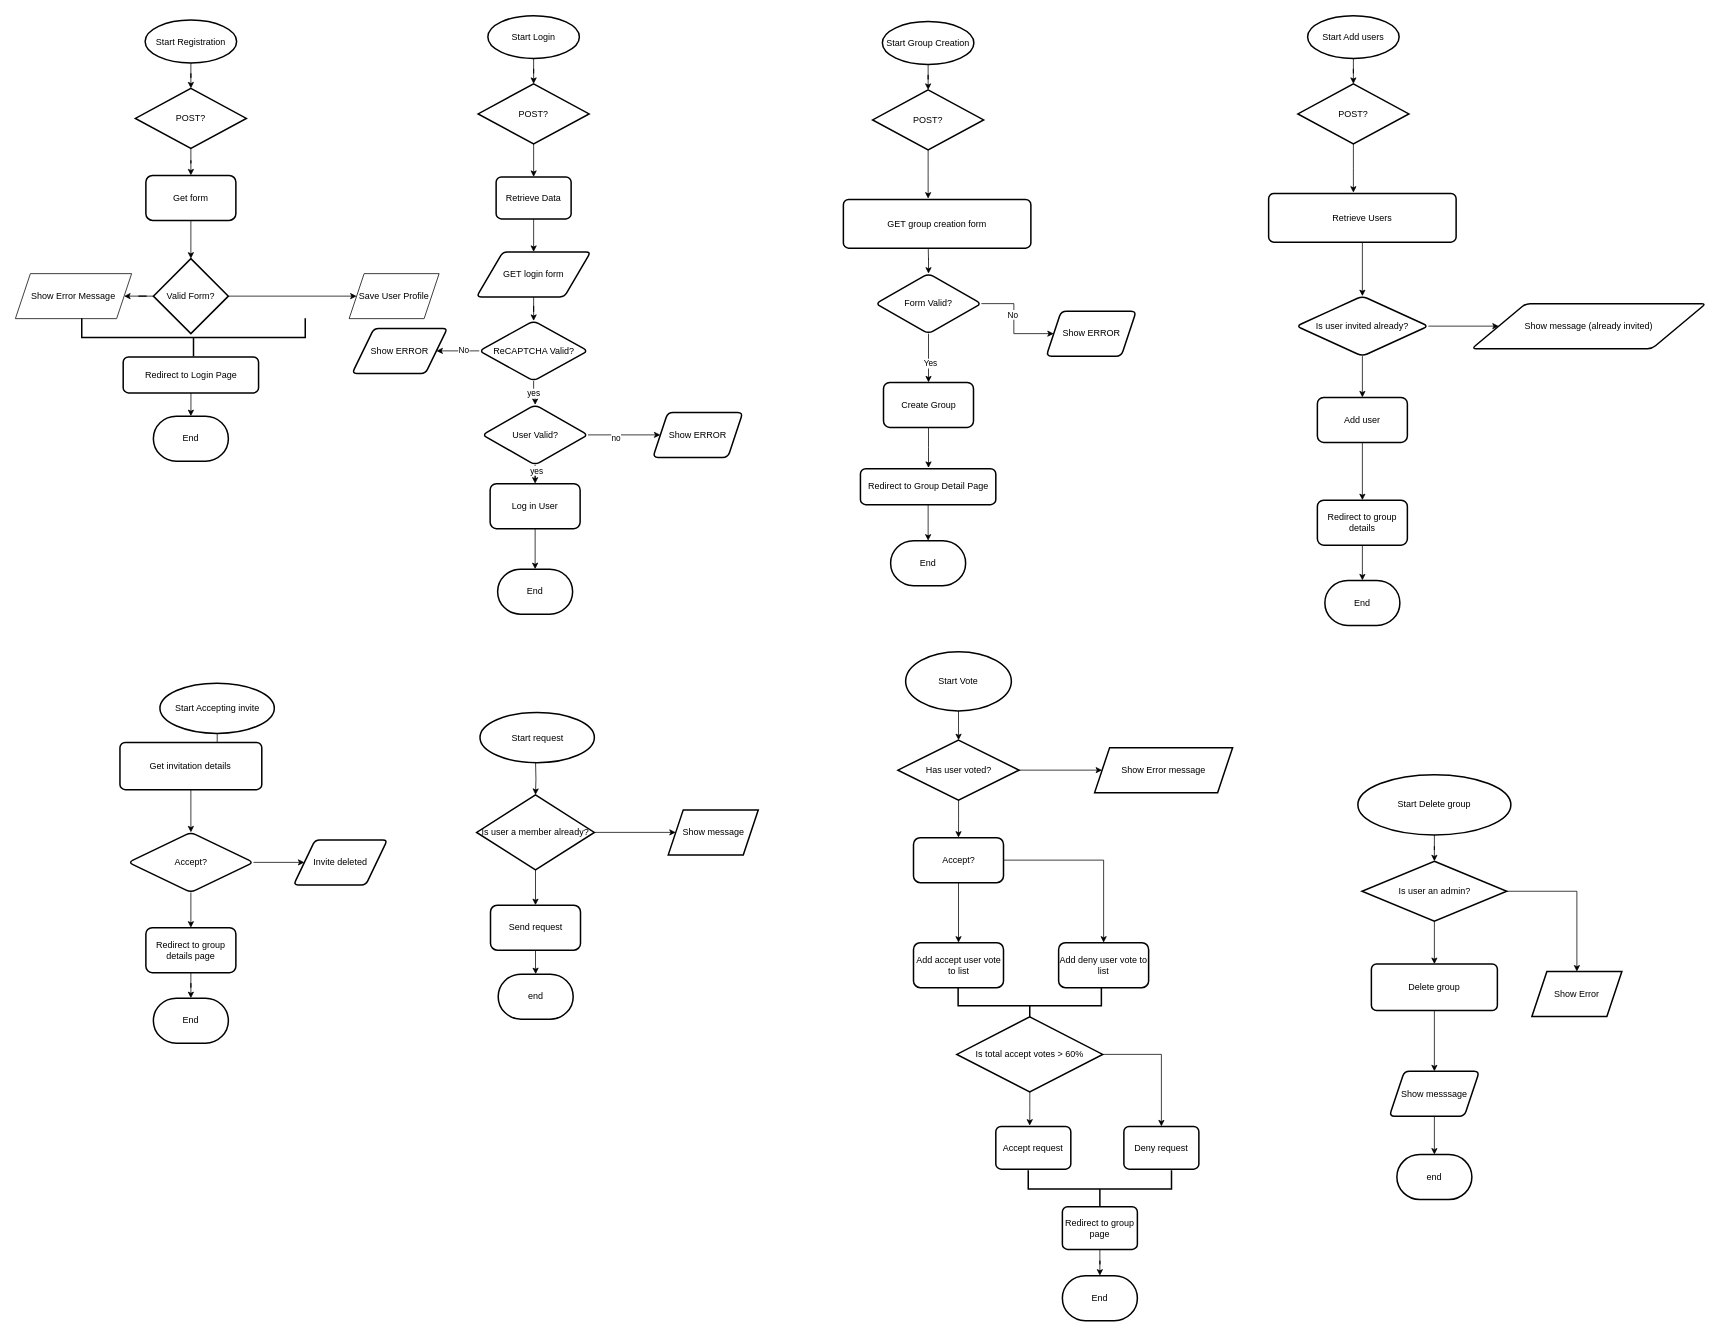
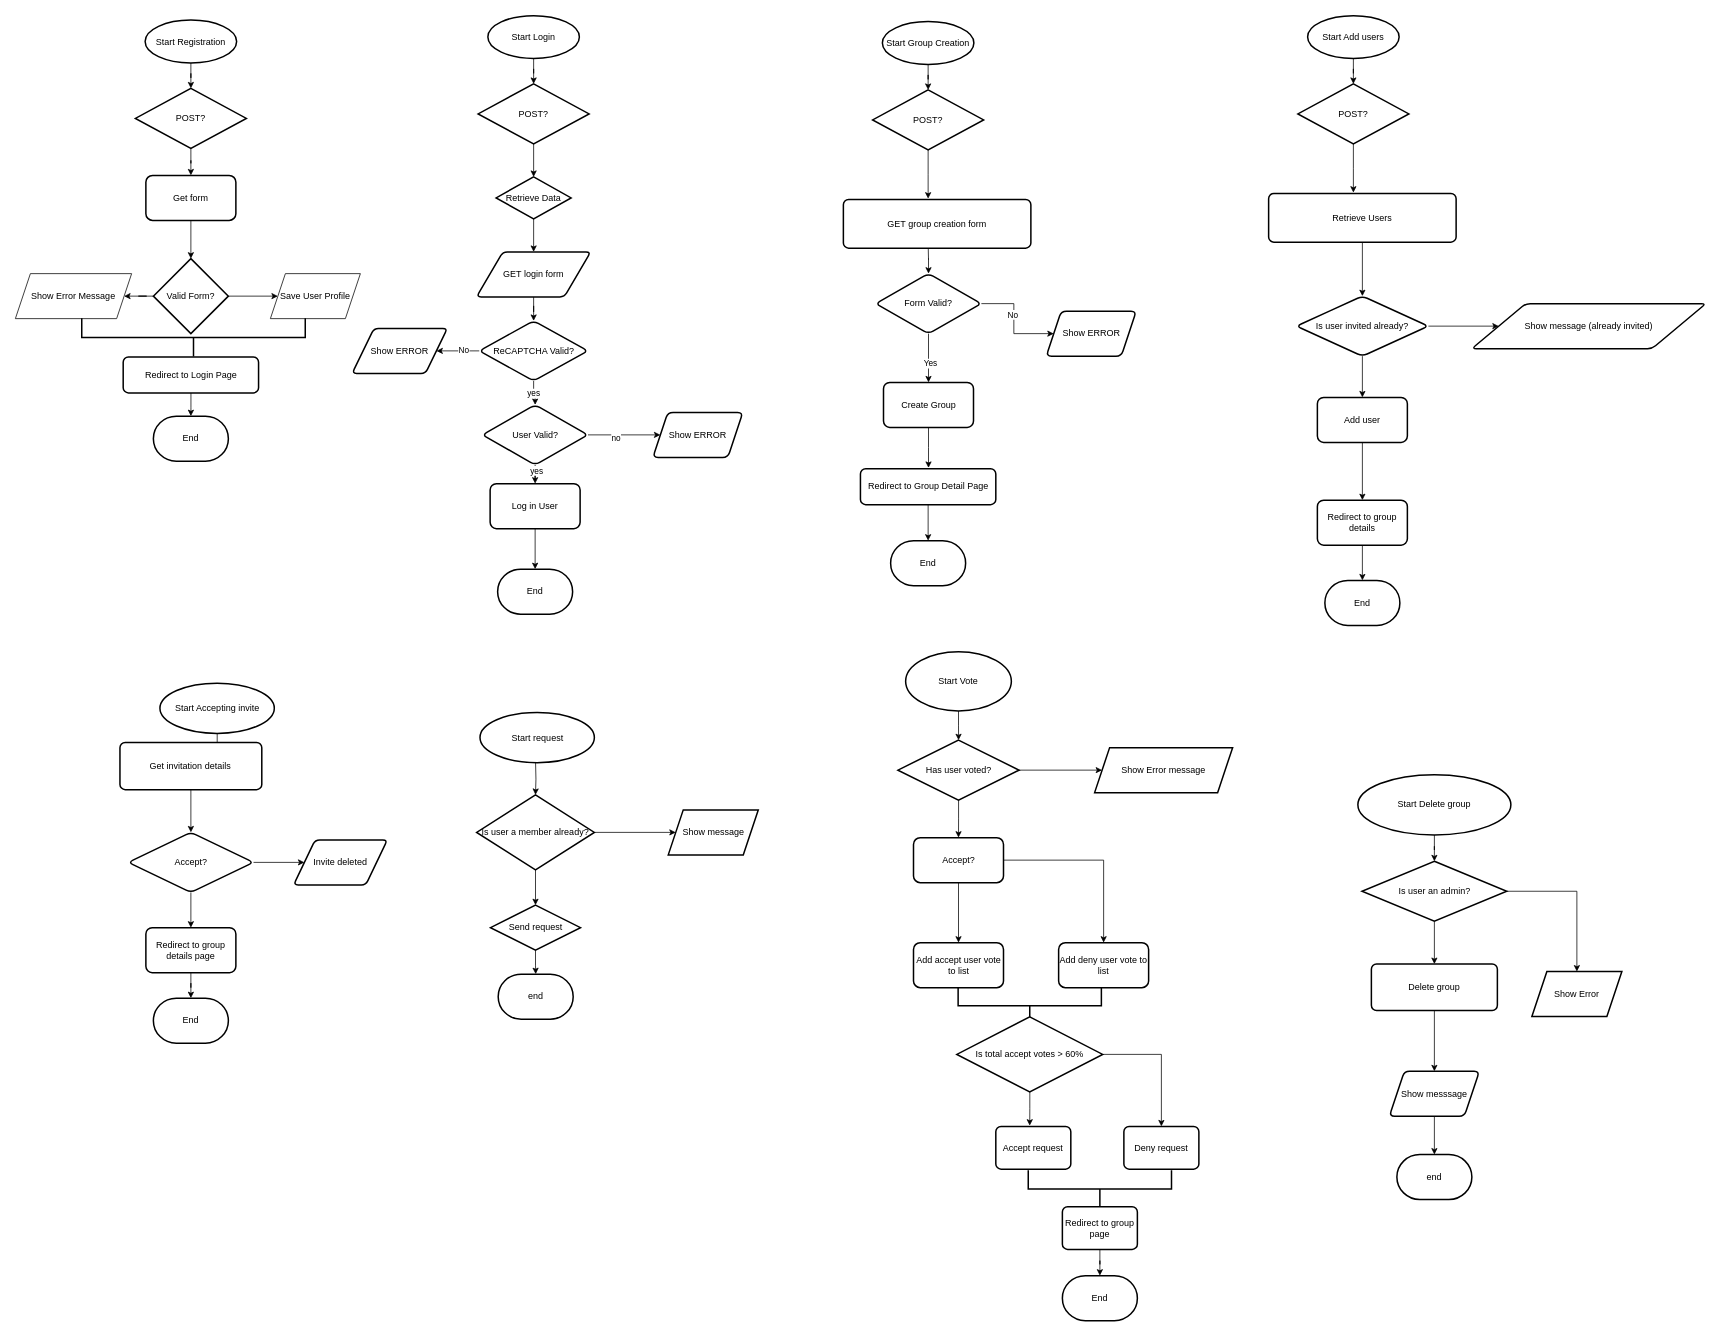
node "Retrieve Data": shape rounded rectangle -> diamond
node "Save User Profile": moved (394, 296) -> (315, 296)
node "Send request": shape rounded rectangle -> diamond
